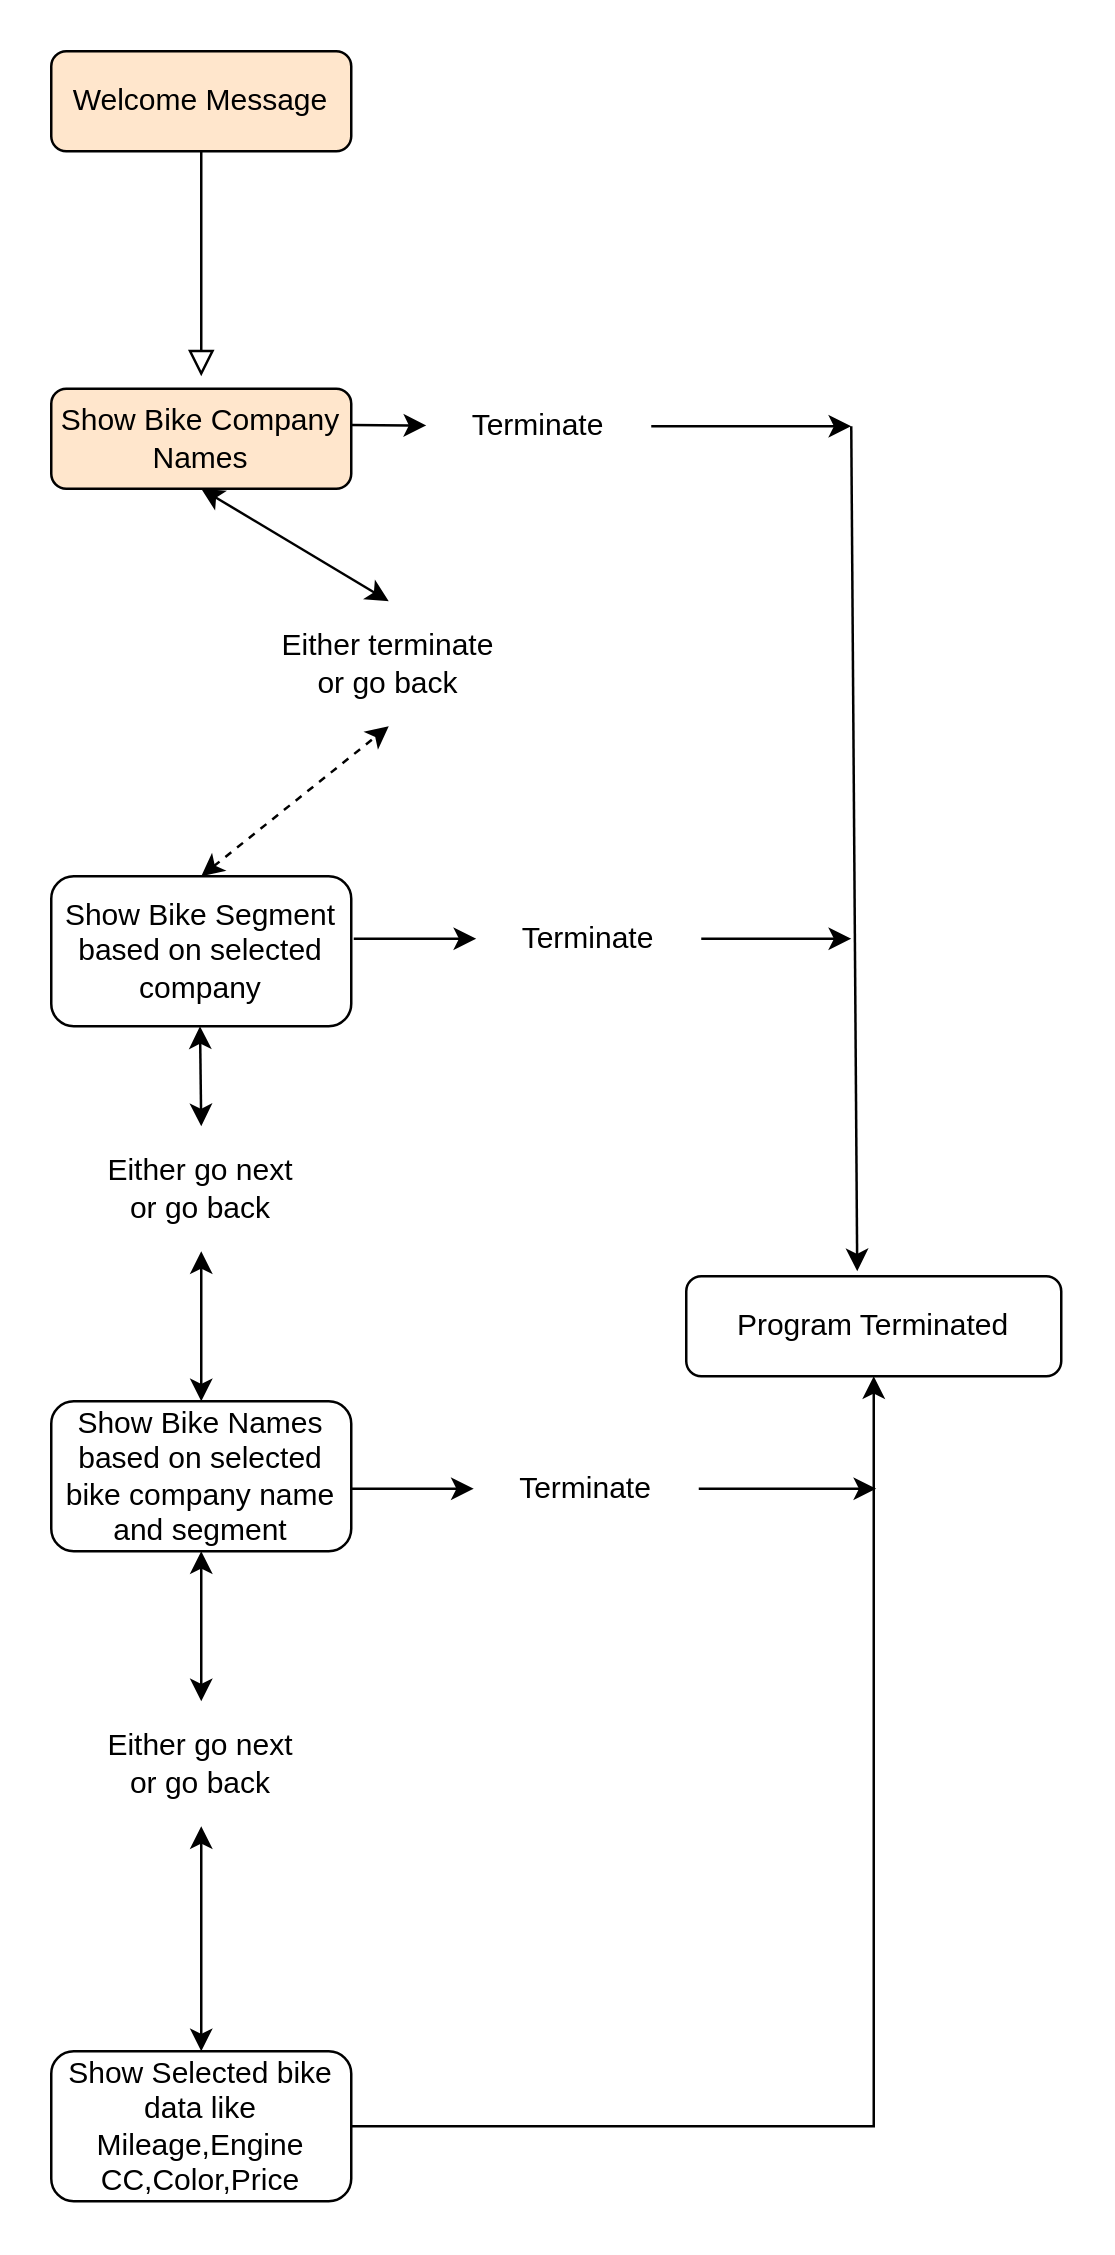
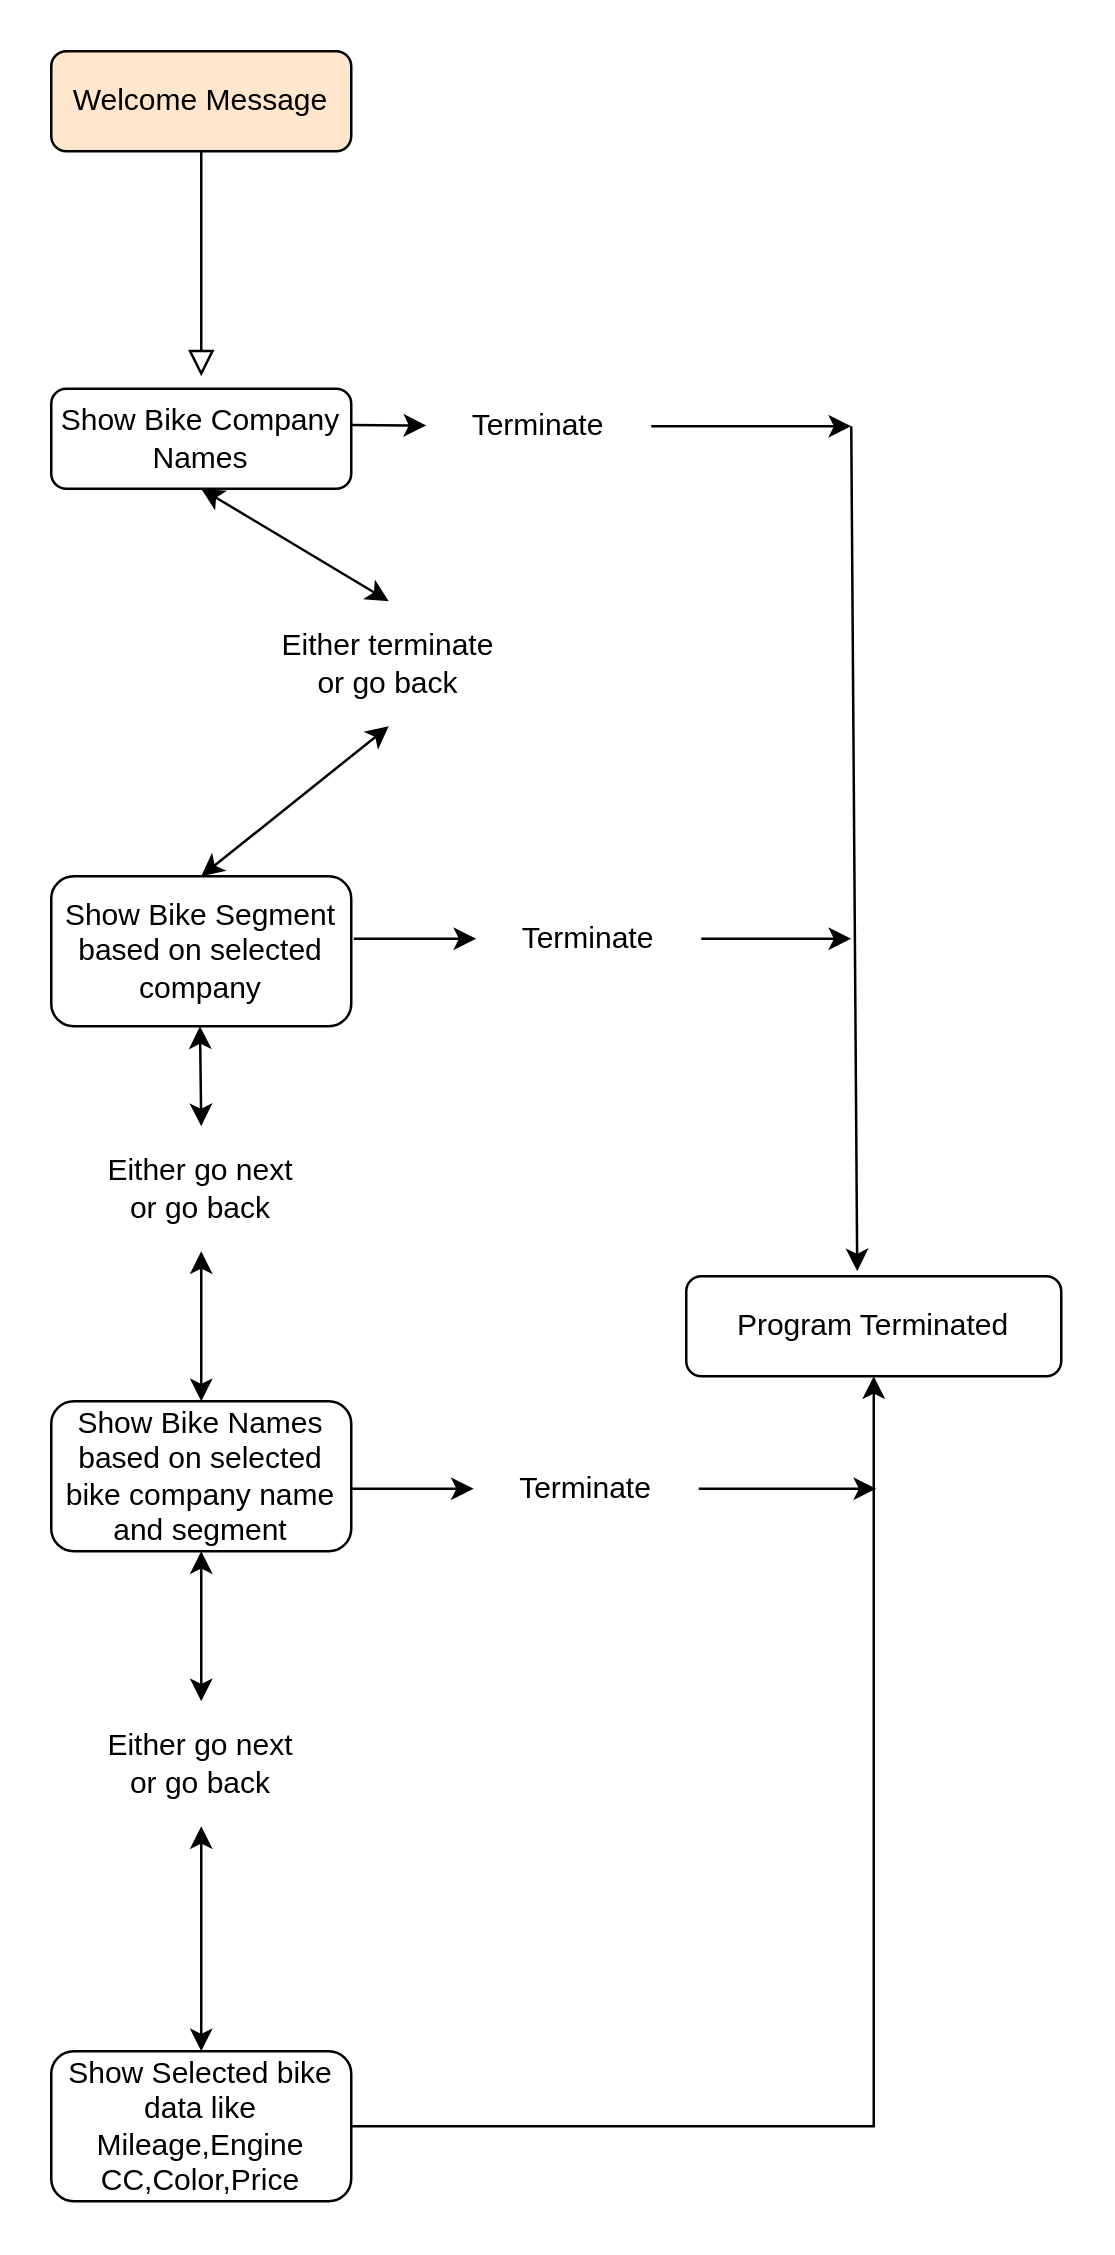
node "Show Bike Company Names": fillcolor #ffe6cc -> #ffffff
edge "Either terminate or go back" -- "Show Bike Segment based on selected company": style dashed -> solid
